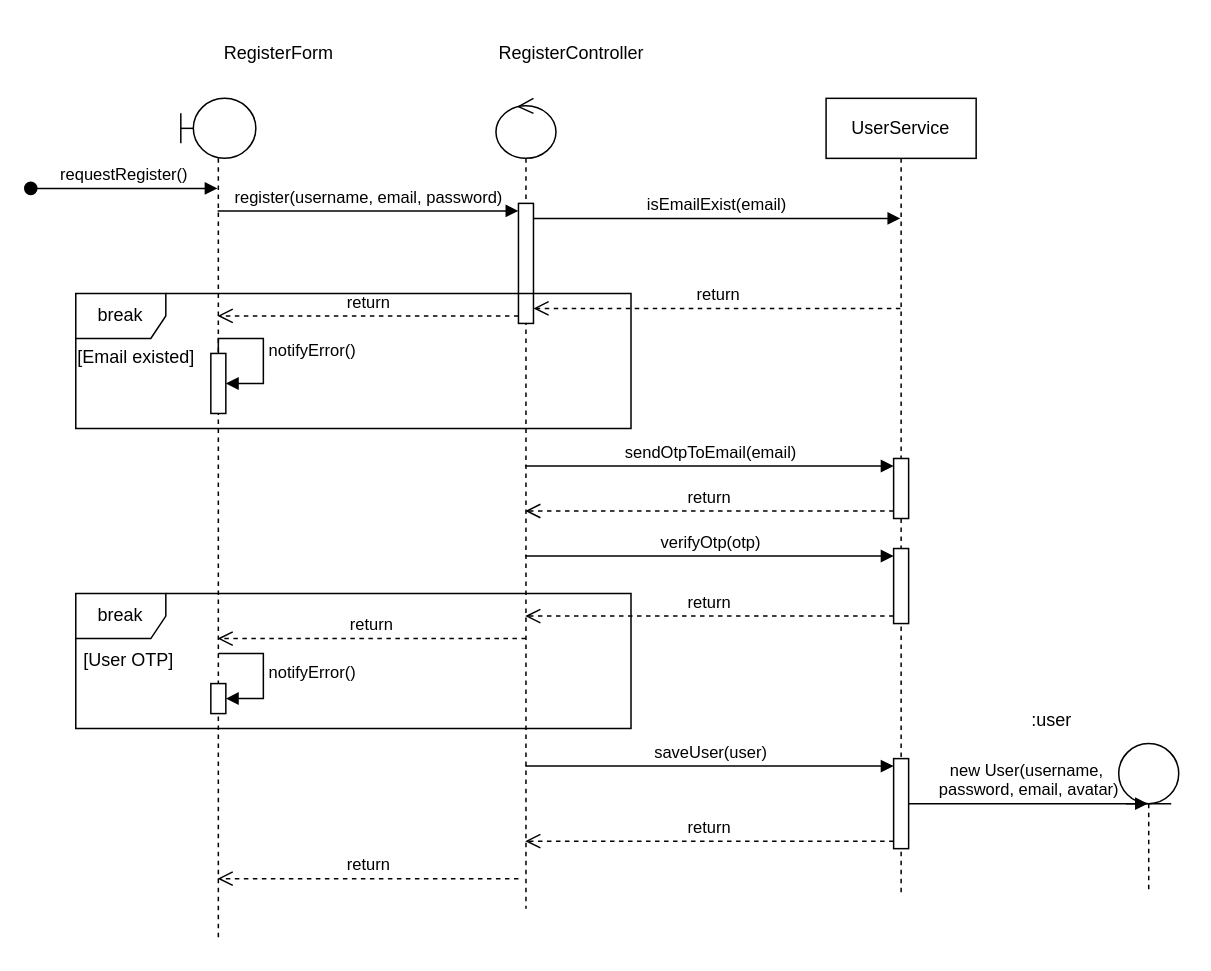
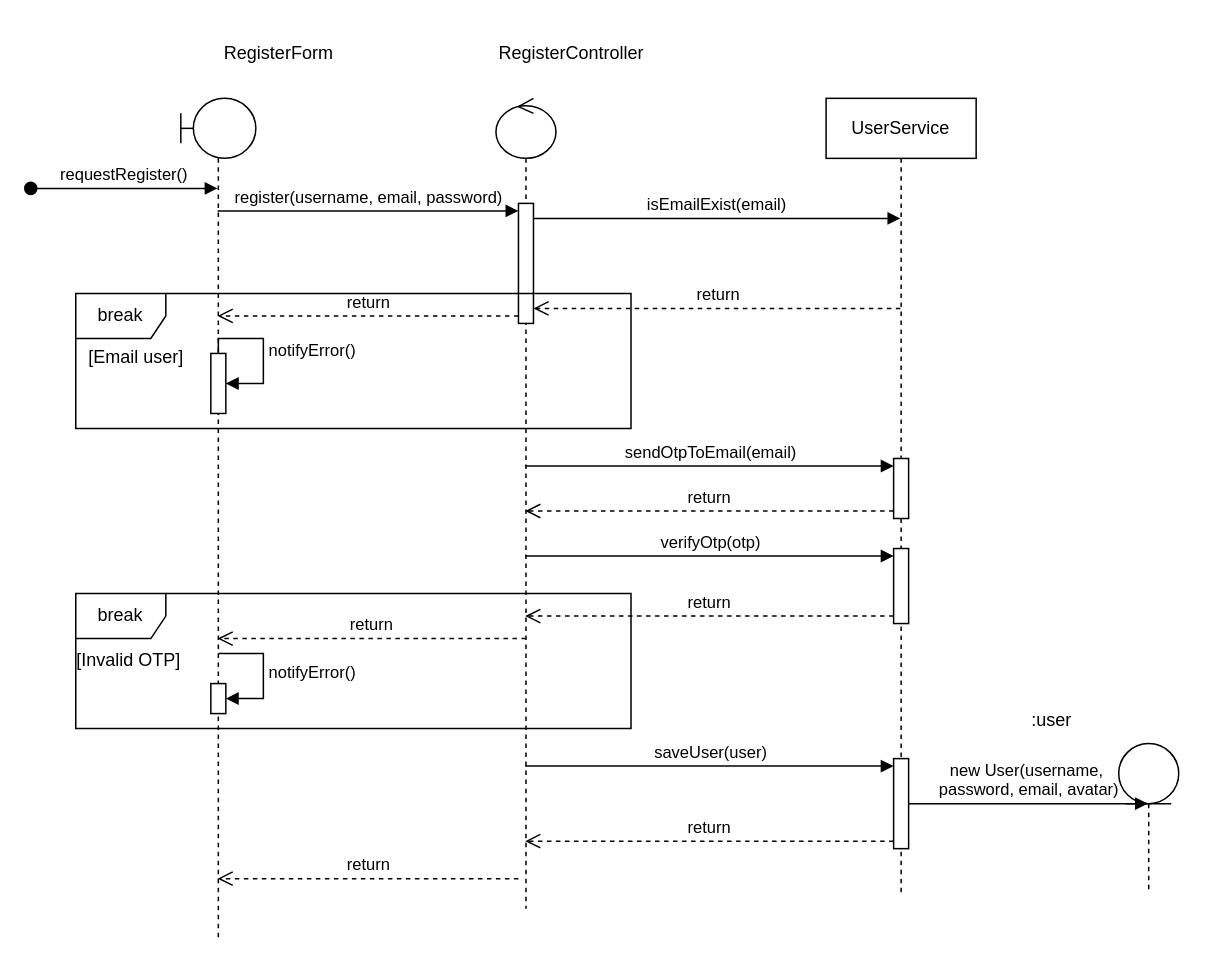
node "[Email existed]": label "[Email existed]" -> "[Email user]"
node "[User OTP]": label "[User OTP]" -> "[Invalid OTP]"
